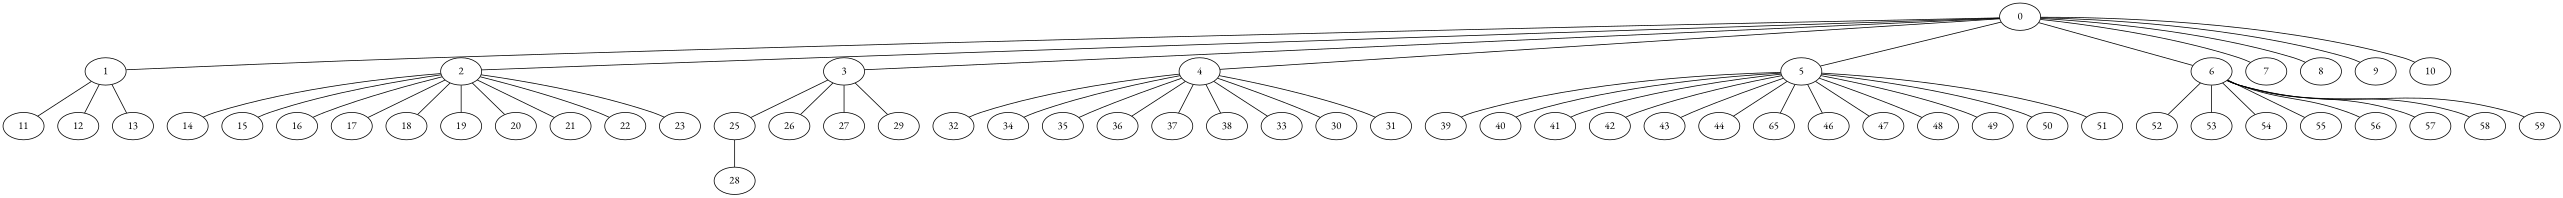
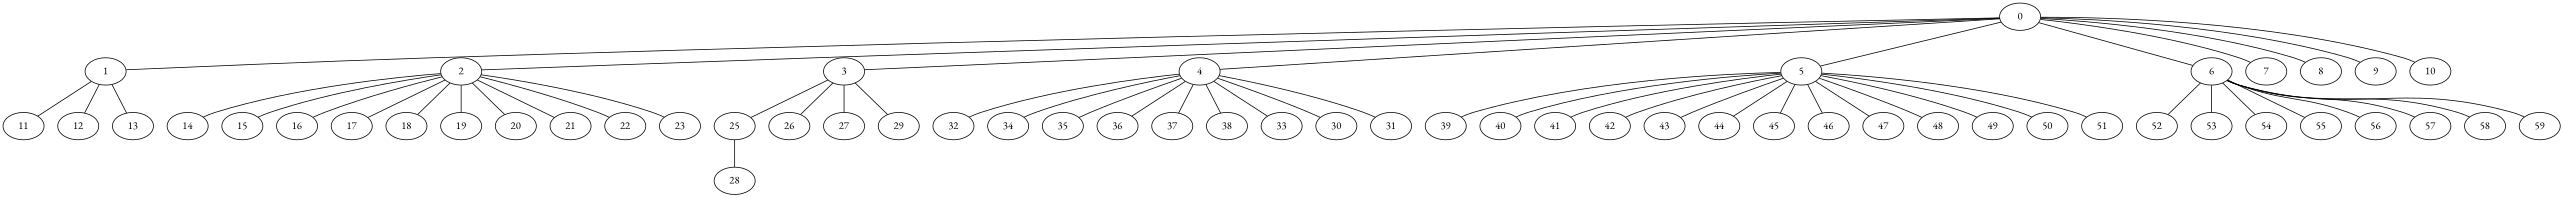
node "65": label "65" -> "45"
